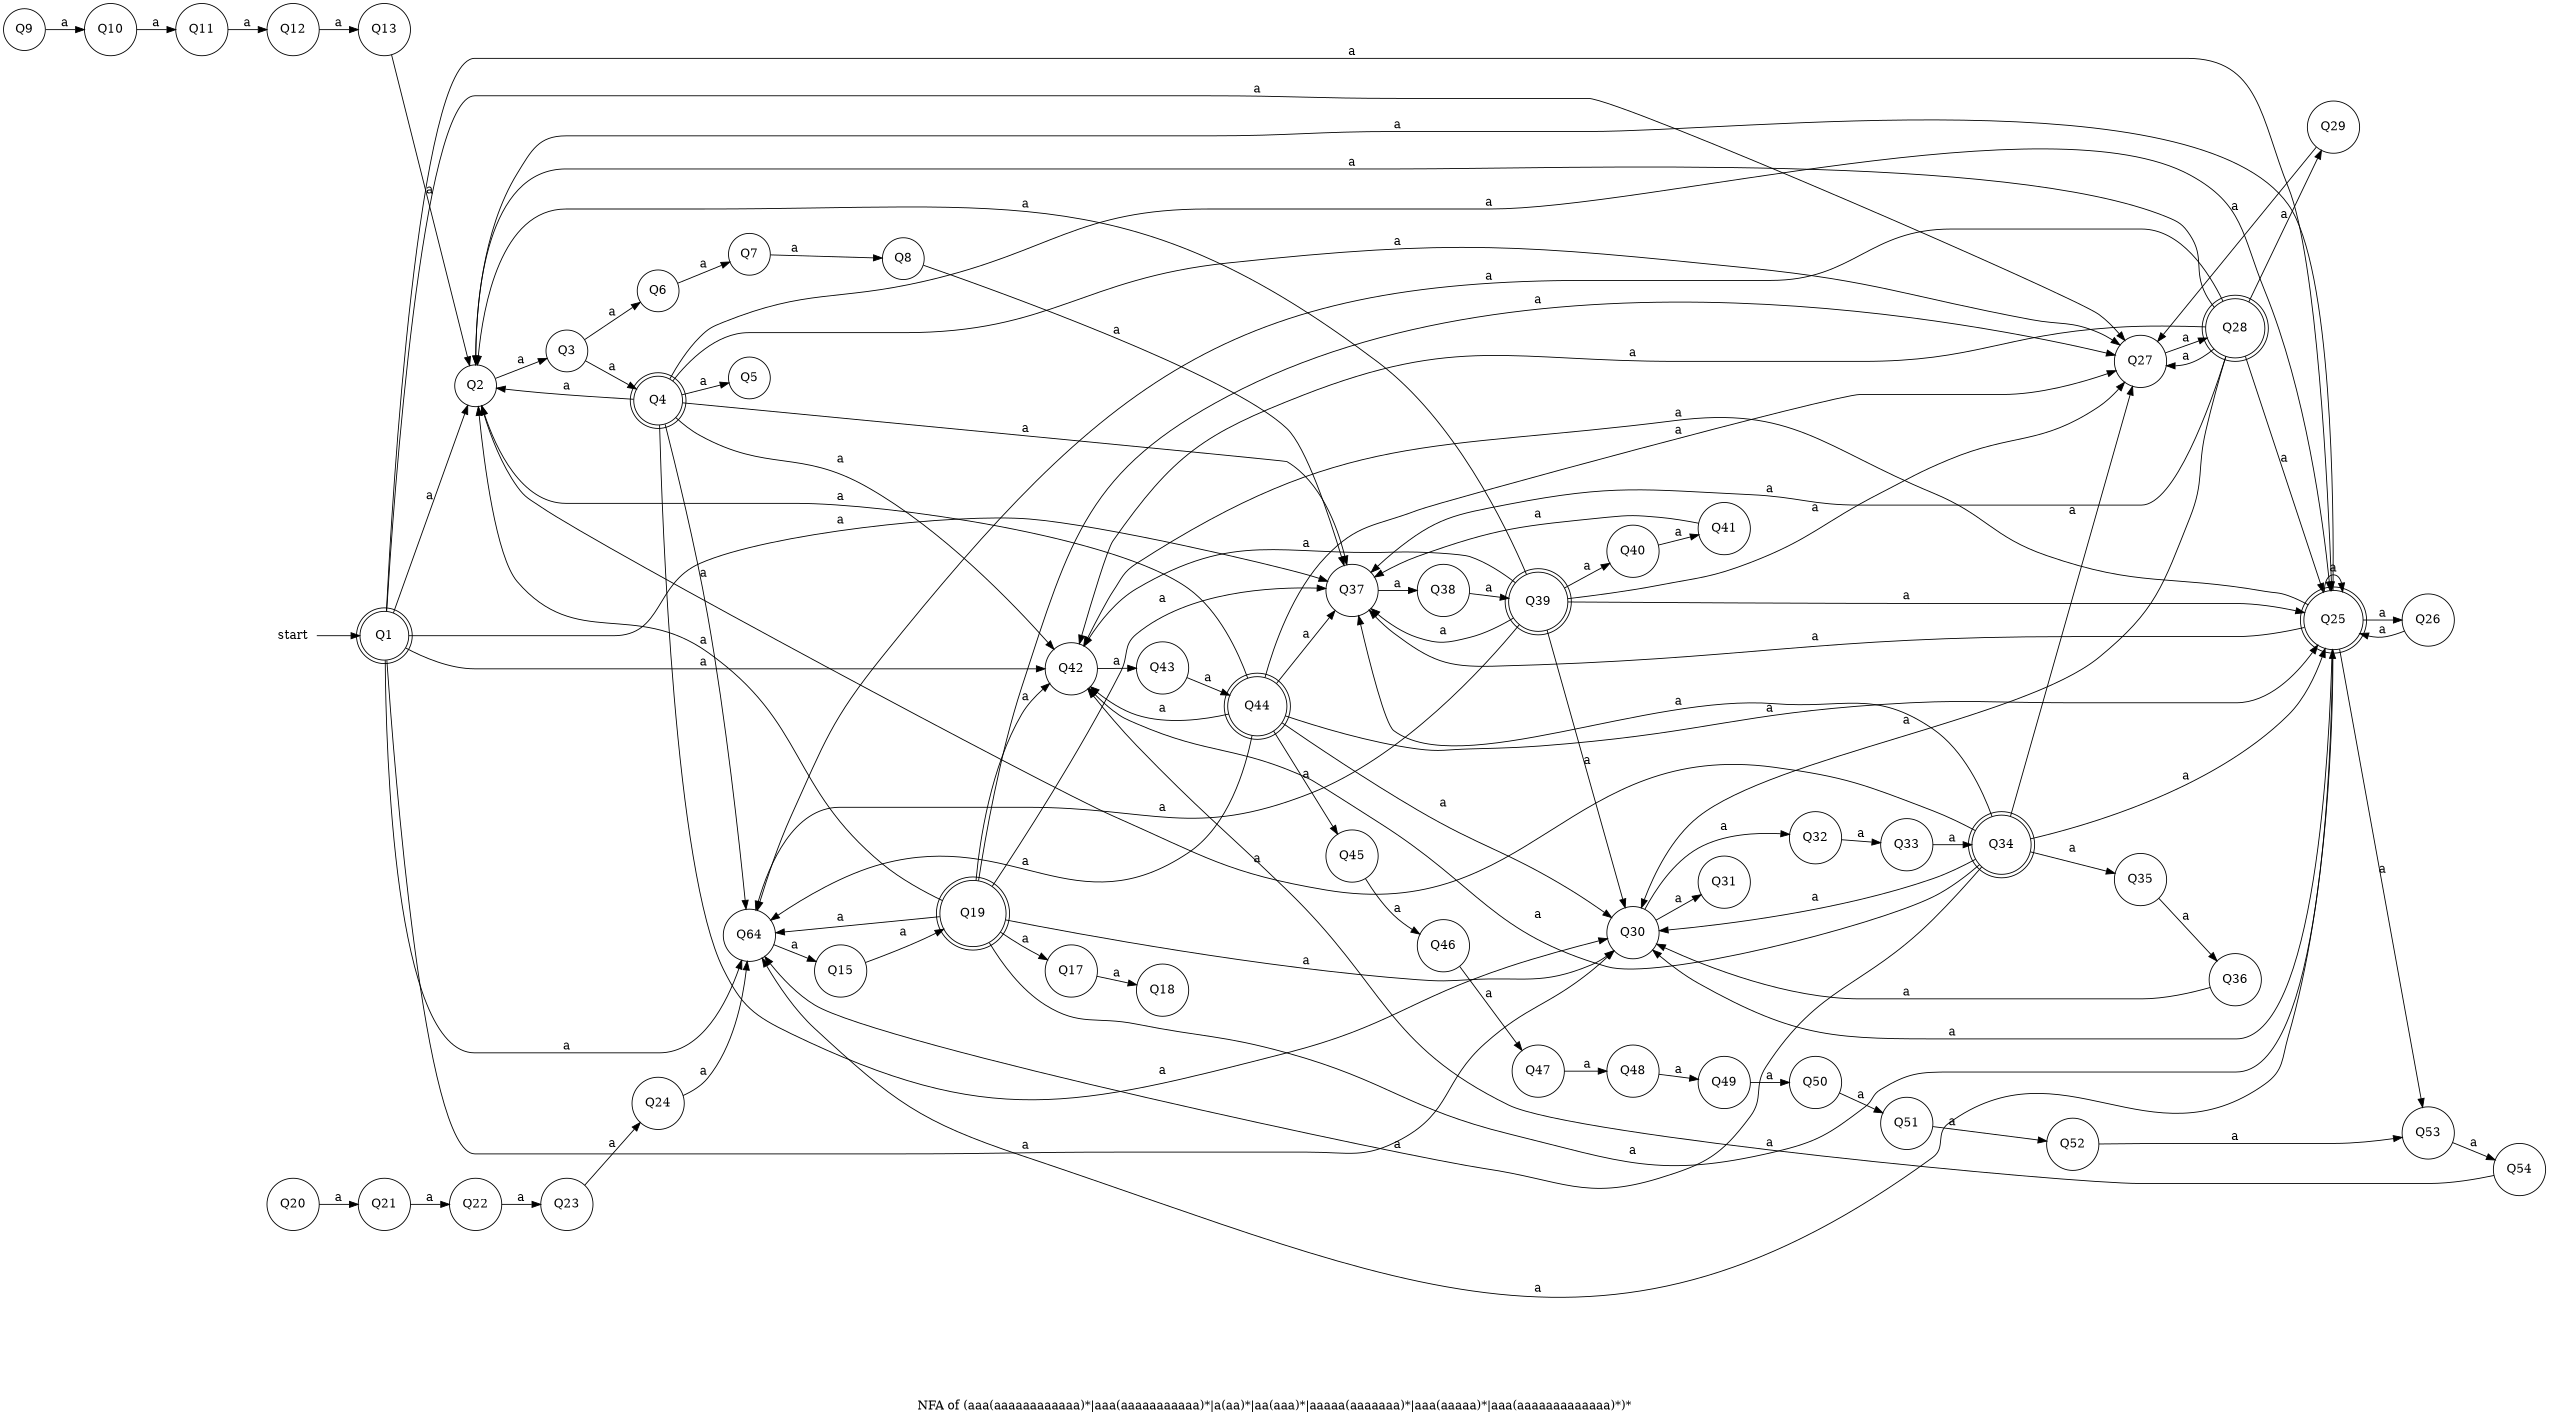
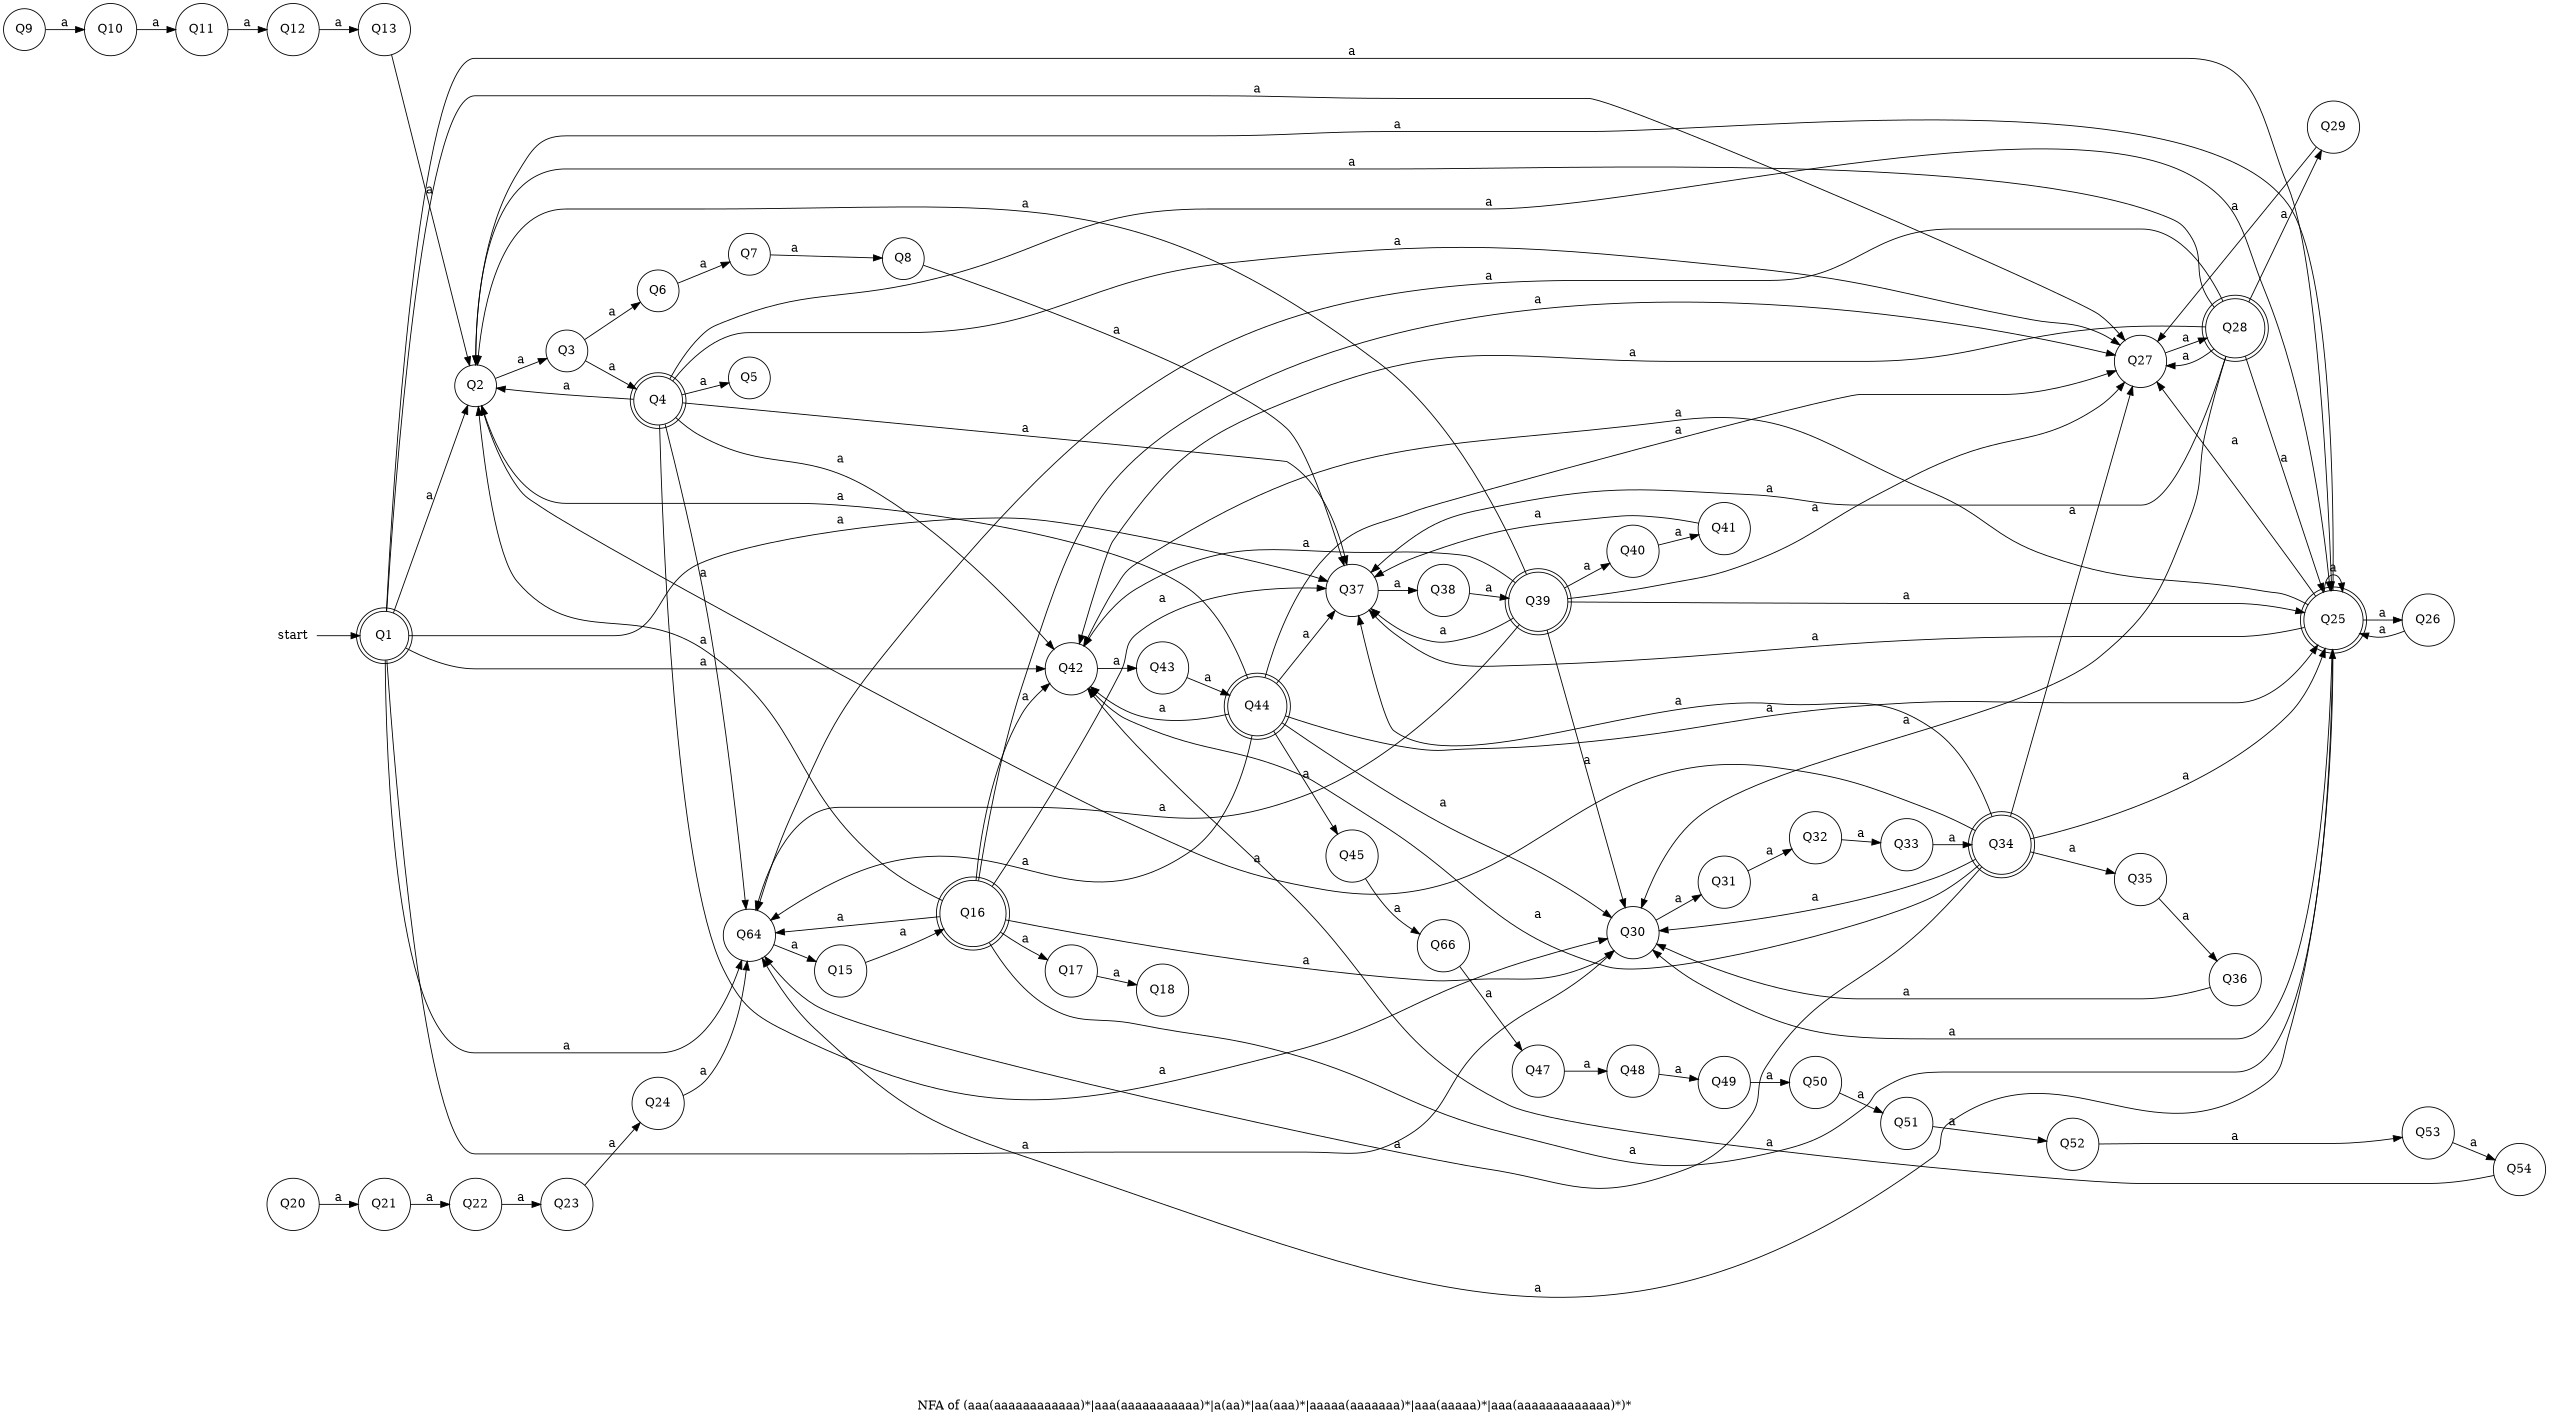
edge "Q30" -> "Q32": now "Q31" -> "Q32"
edge "Q25" -> "Q53": now "Q25" -> "Q27"
node "Q19": label "Q19" -> "Q16"
node "Q46": label "Q46" -> "Q66"
